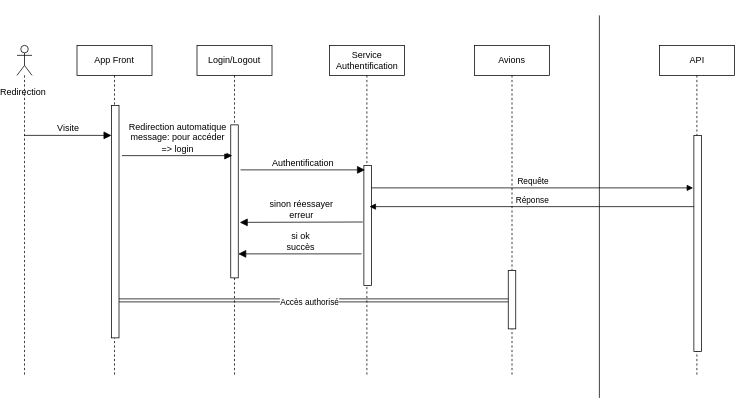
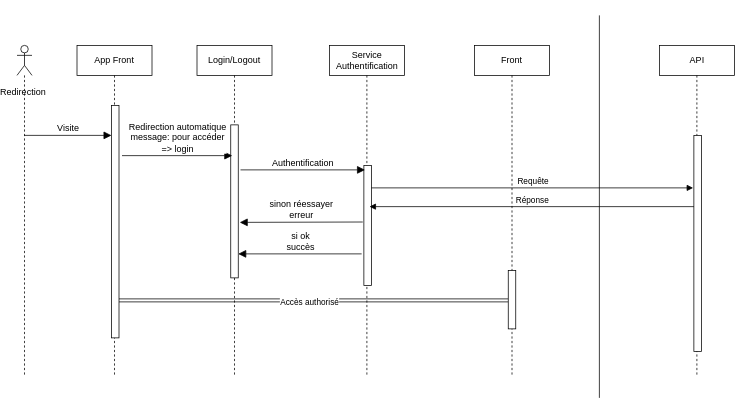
node "Avions": label "Avions" -> "Front"
